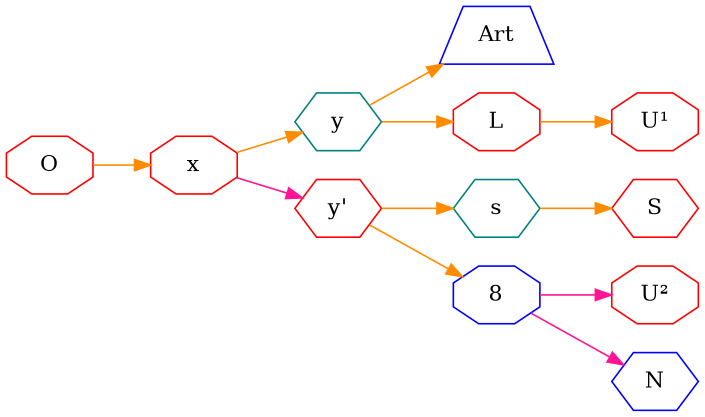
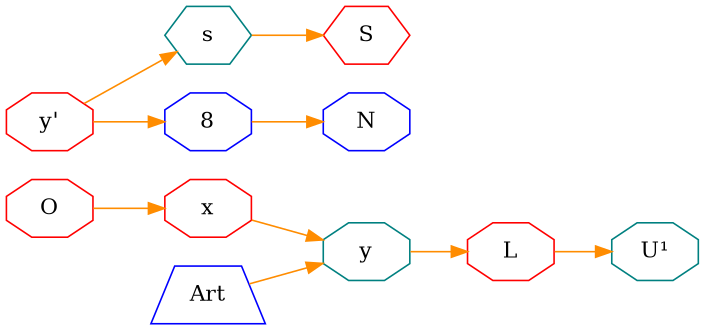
edge "y" -> "Art": reversed
node "y": shape hexagon -> octagon
node "U¹": color red -> teal
edge "x" -> "y'": removed
node "y'": shape hexagon -> octagon
node "U²": removed
edge "8" -> "N": color deeppink -> darkorange
node "N": shape hexagon -> octagon
